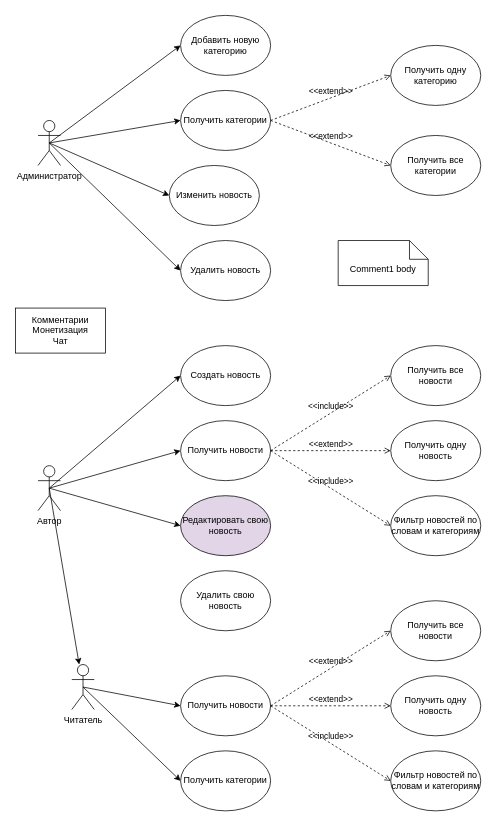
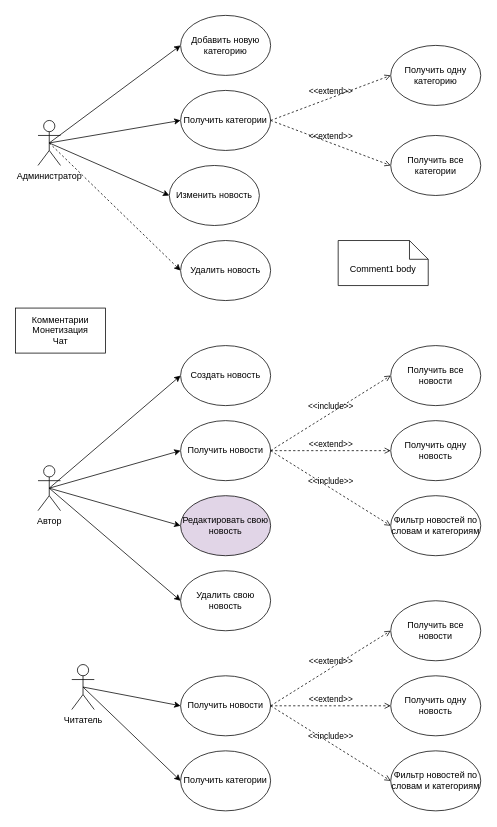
edge "Администратор" -> "Удалить новость": style solid -> dashed
edge "Автор" -> "Читатель": now "Автор" -> "Удалить свою новость"
